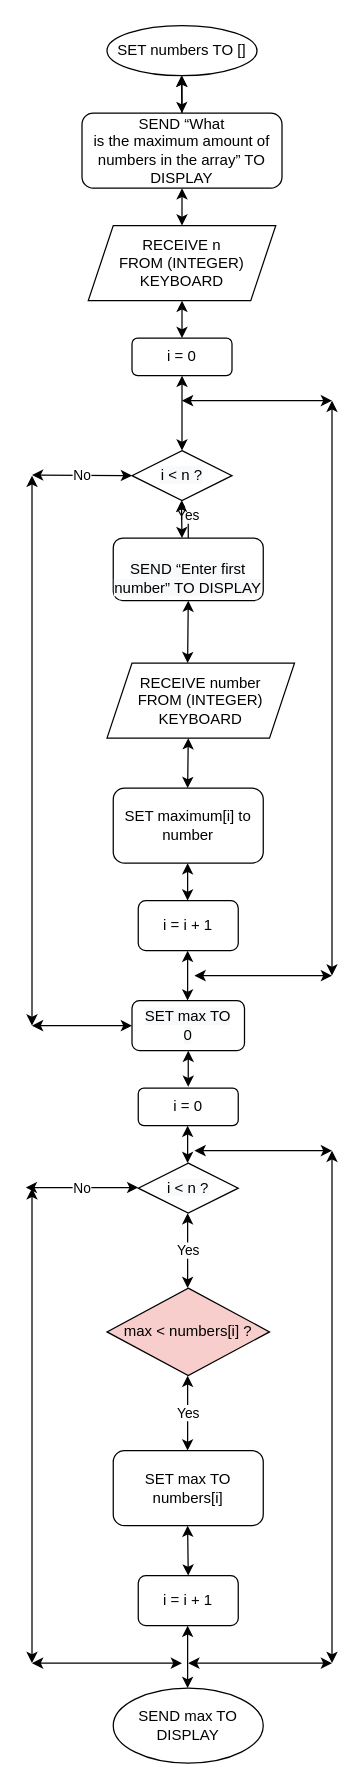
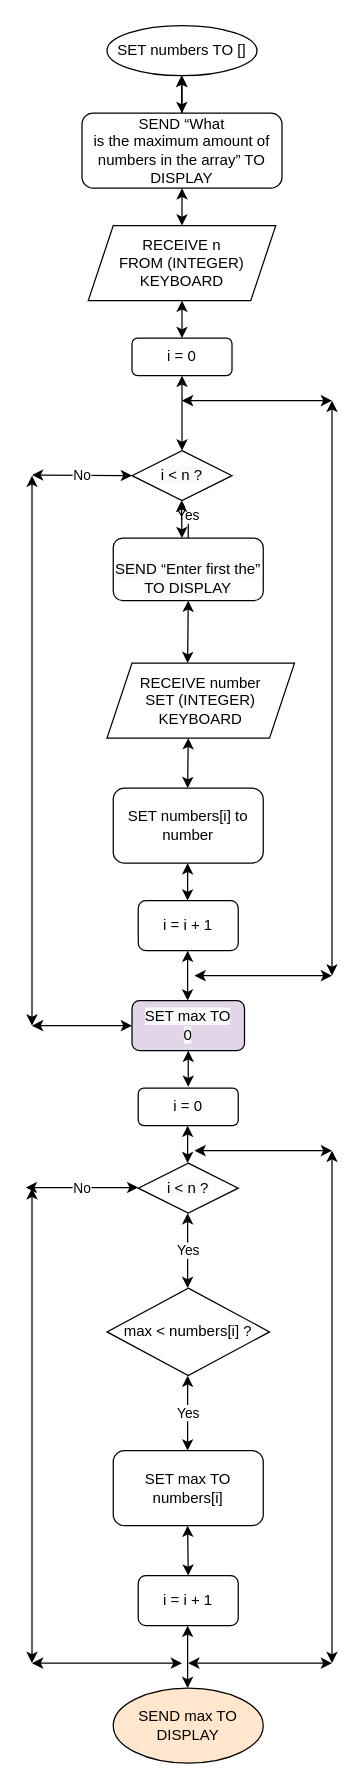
node "SEND “Enter first number” TO DISPLAY": label "SEND “Enter first number” TO DISPLAY" -> "SEND “Enter first the” TO DISPLAY"
node "RECEIVE number FROM (INTEGER) KEYBOARD": label "RECEIVE number FROM (INTEGER) KEYBOARD" -> "RECEIVE number SET (INTEGER) KEYBOARD"
node "SET maximum[i] to number": label "SET maximum[i] to number" -> "SET numbers[i] to number"
node "SET max TO0": fillcolor #ffffff -> #e1d5e7
node "max < numbers[i] ?": fillcolor #f8cecc -> #ffffff
node "SEND max TO DISPLAY": fillcolor #ffffff -> #ffe6cc
